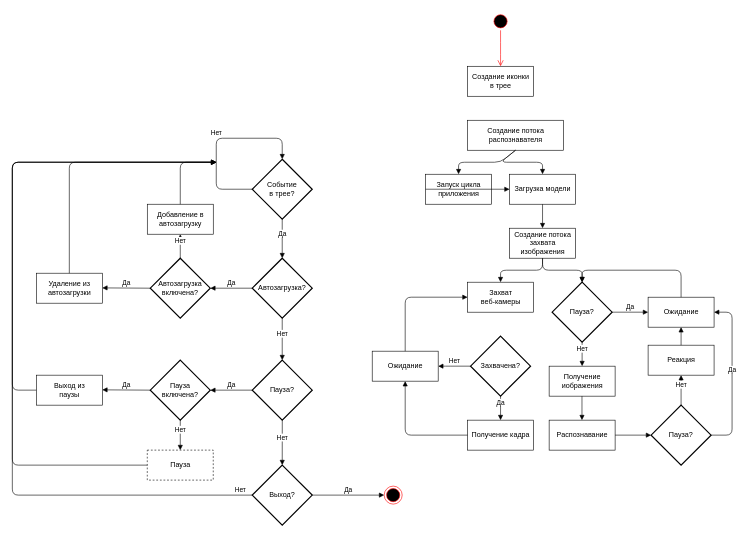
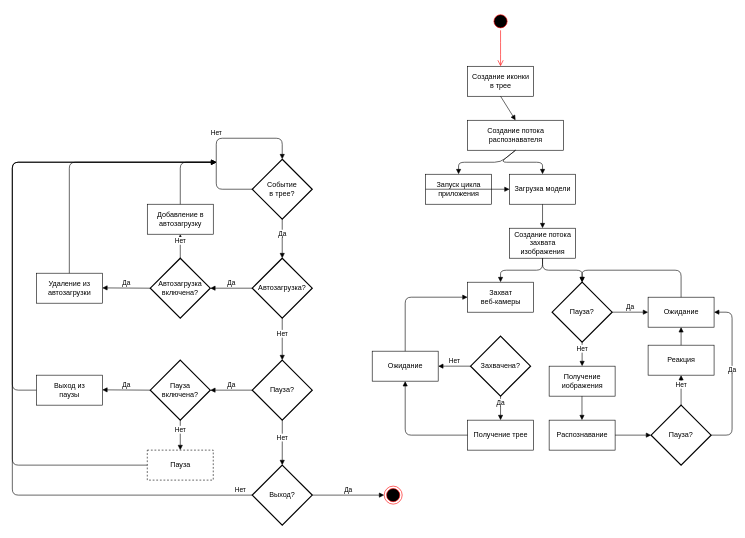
edge "Создание иконки в трее" -> "Создание потока распознавателя": added
node "Получение кадра": label "Получение кадра" -> "Получение трее"
